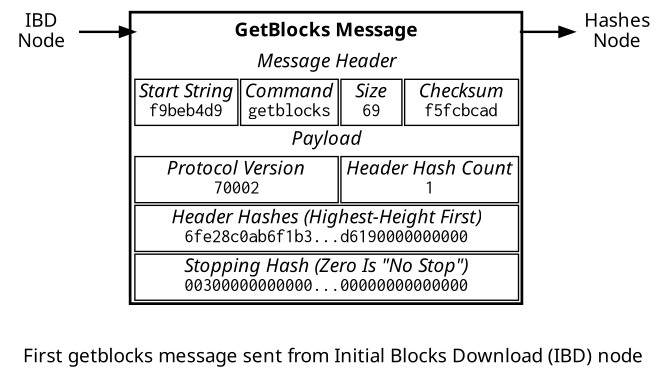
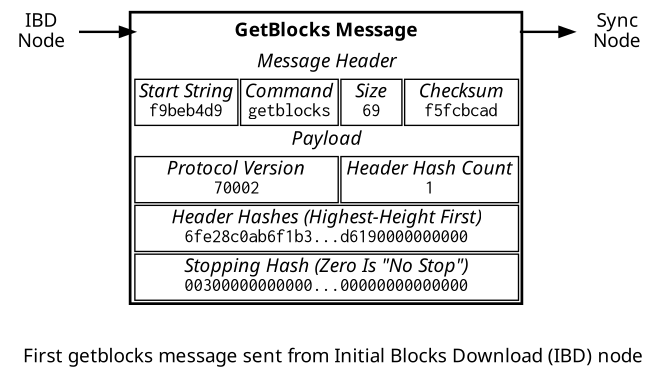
node "Hashes Node": label "Hashes Node" -> "Sync Node"
